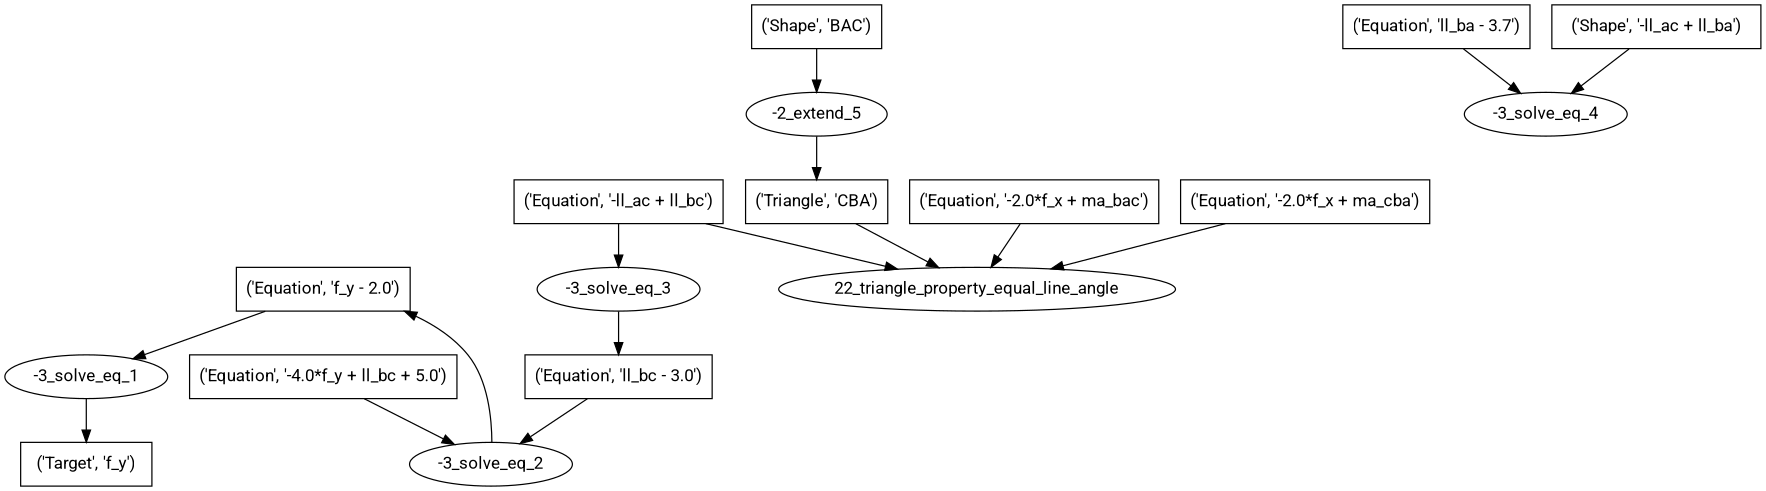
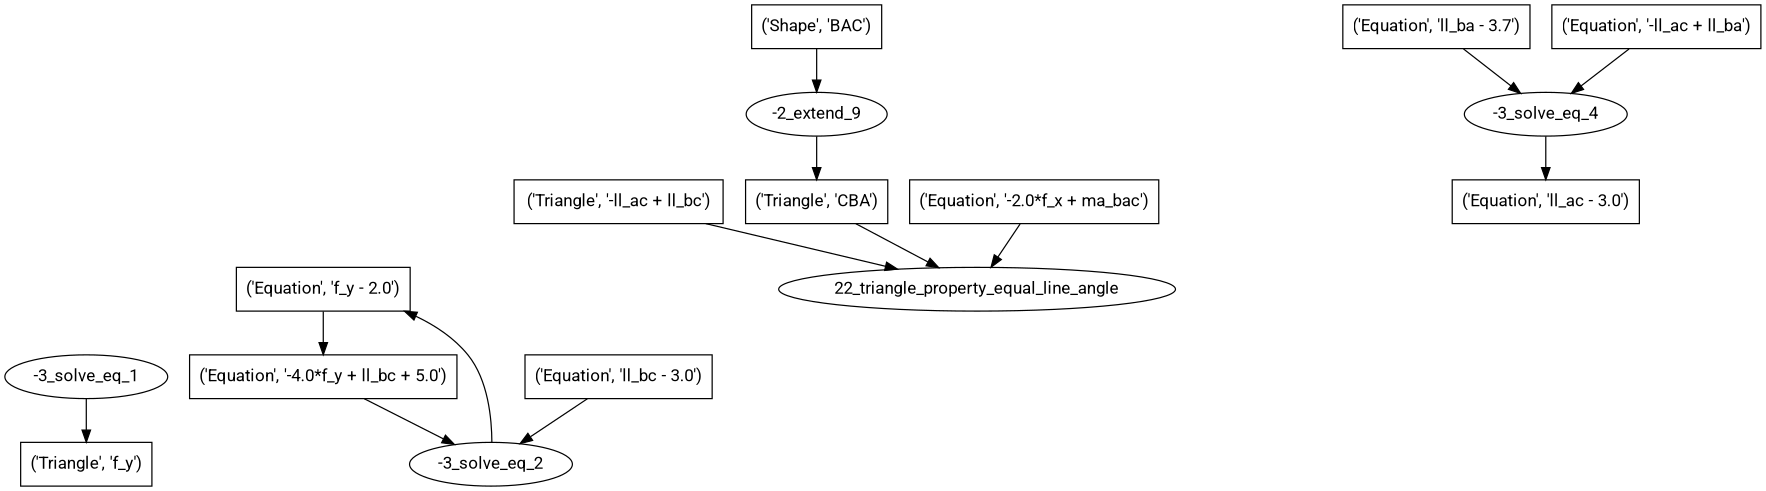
node "('Shape', '-ll_ac + ll_ba')": label "('Shape', '-ll_ac + ll_ba')" -> "('Equation', '-ll_ac + ll_ba')"
node "-2_extend_5": label "-2_extend_5" -> "-2_extend_9"
node "('Equation', '-ll_ac + ll_bc')": label "('Equation', '-ll_ac + ll_bc')" -> "('Triangle', '-ll_ac + ll_bc')"
node "('Equation', '-2.0*f_x + ma_cba')": removed
node "('Equation', 'll_ac - 3.0')": added
node "-3_solve_eq_3": removed
edge "('Equation', 'f_y - 2.0')" -> "-3_solve_eq_1": now "('Equation', 'f_y - 2.0')" -> "('Equation', '-4.0*f_y + ll_bc + 5.0')"
node "('Target', 'f_y')": label "('Target', 'f_y')" -> "('Triangle', 'f_y')"
